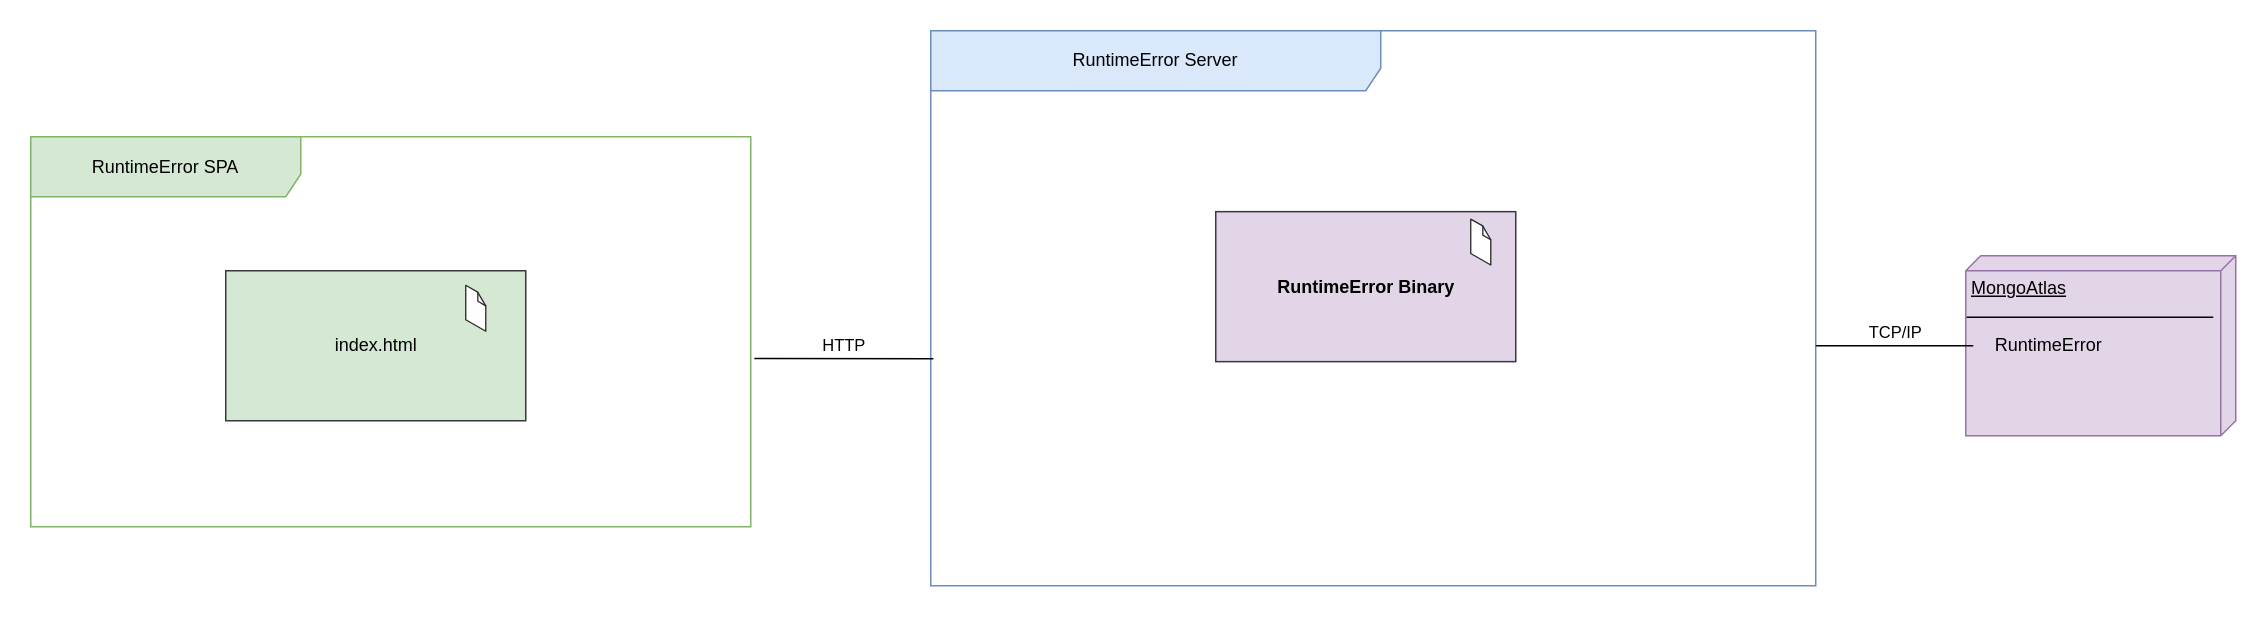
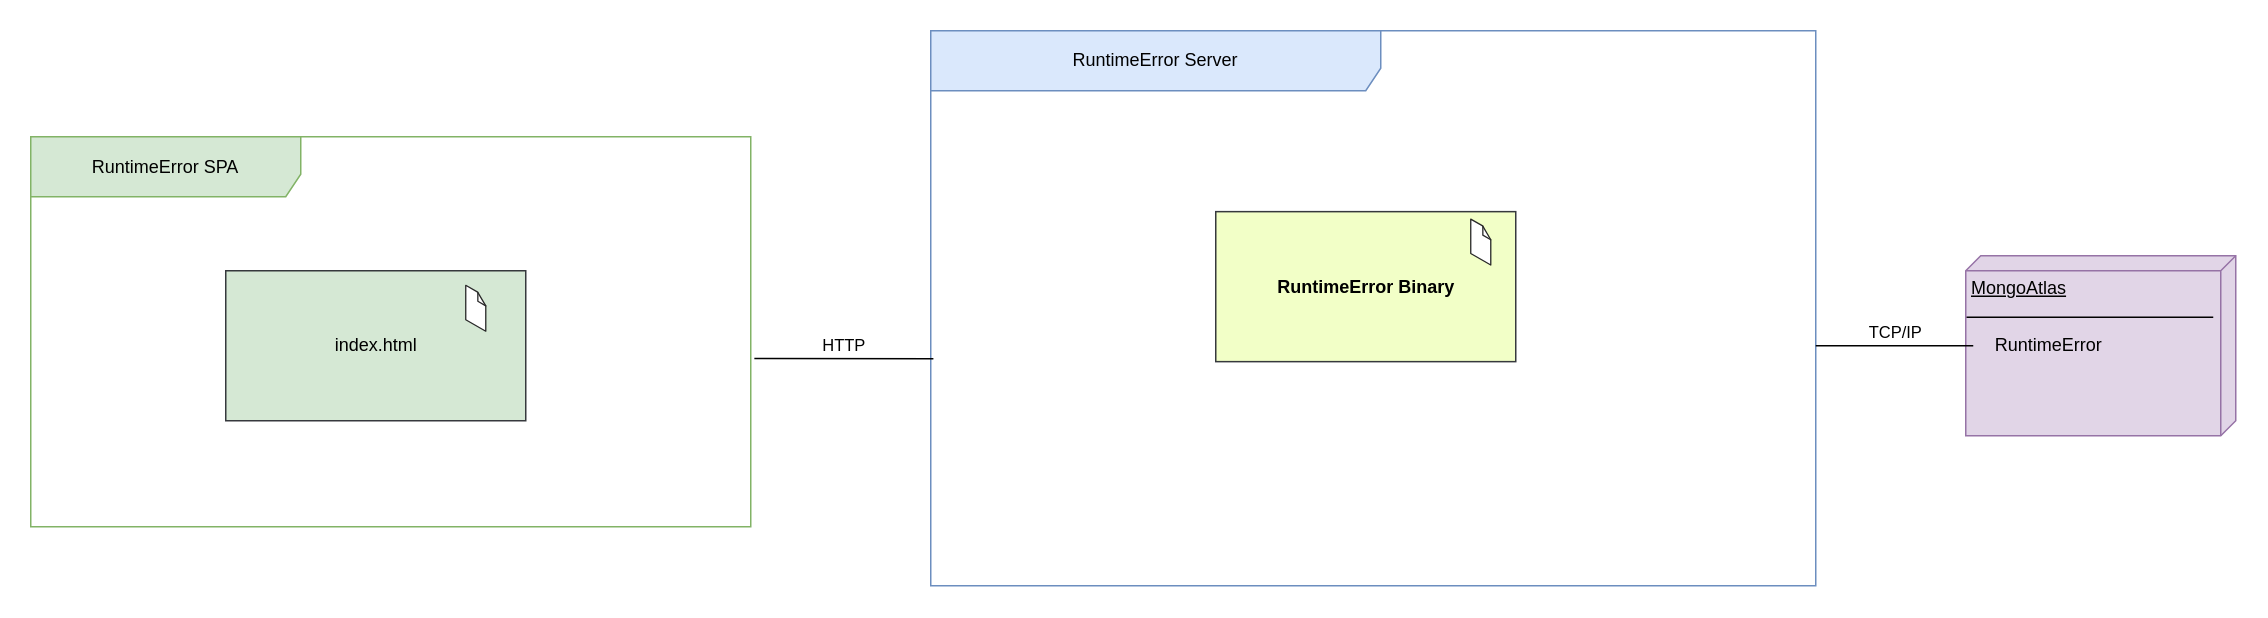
node "RuntimeError Binary": fillcolor #e1d5e7 -> #f2ffc7
